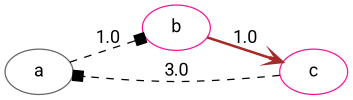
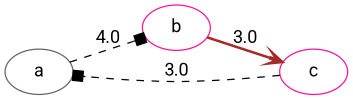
edge "a" -> "b": label "1.0" -> "4.0"
edge "b" -> "c": label "1.0" -> "3.0"
